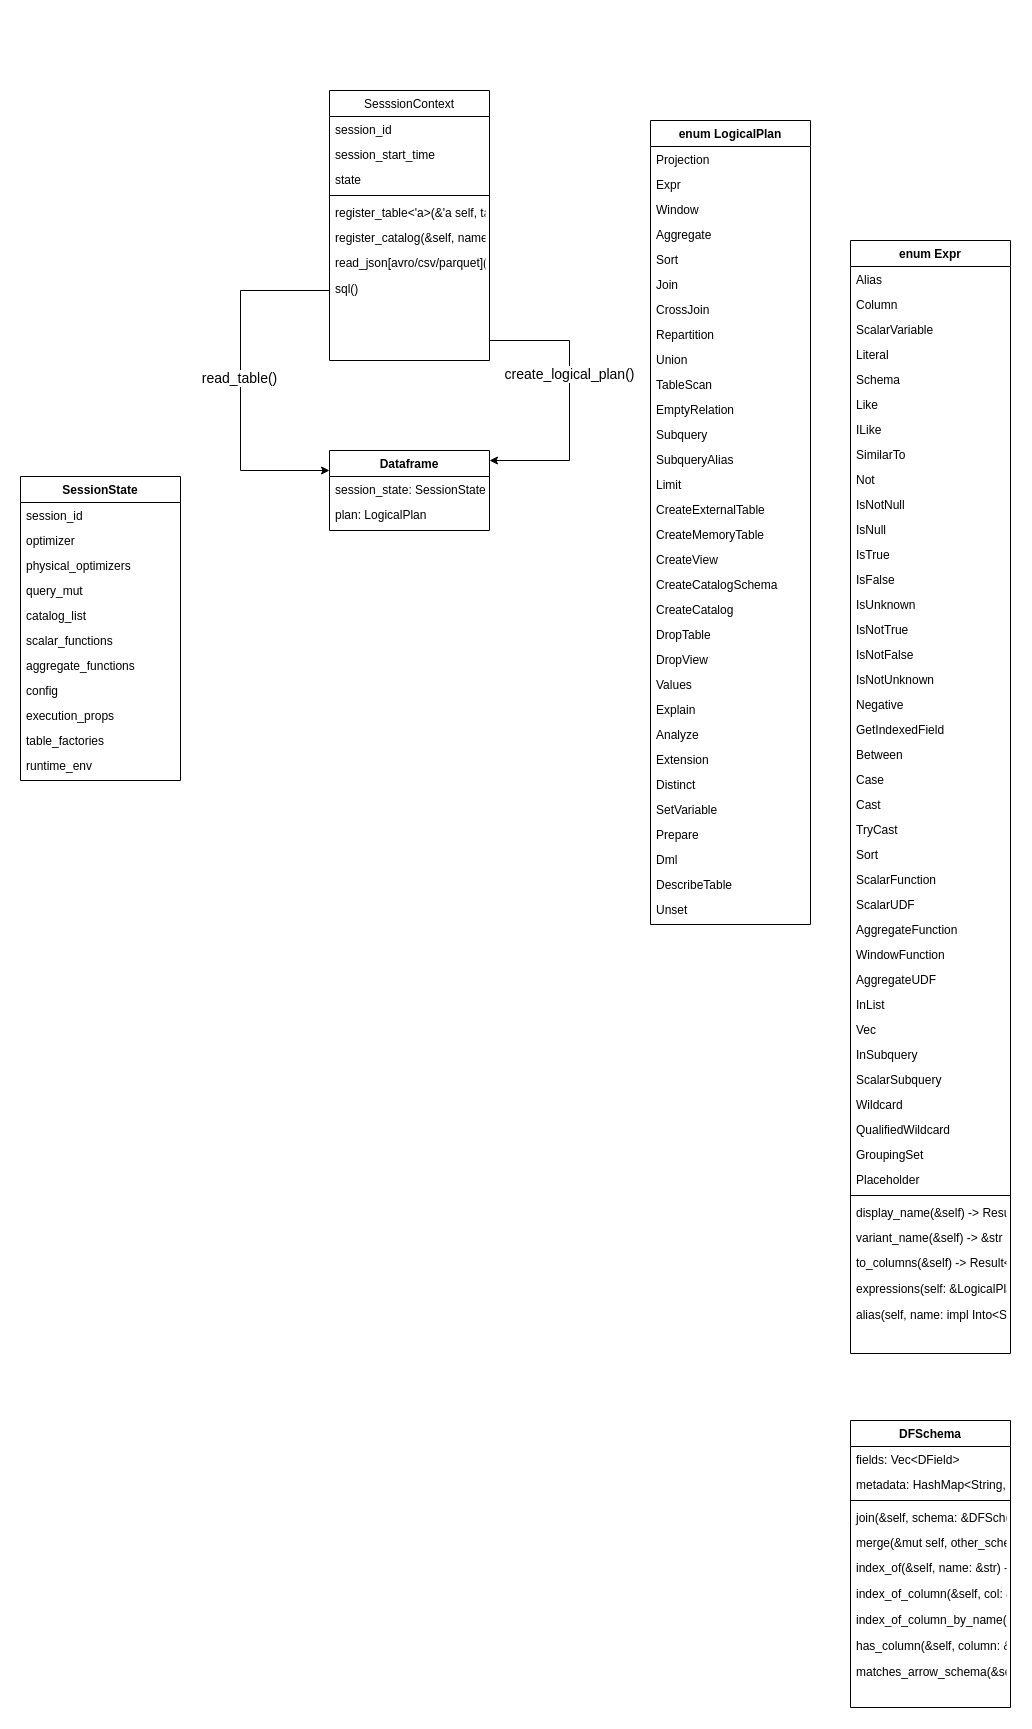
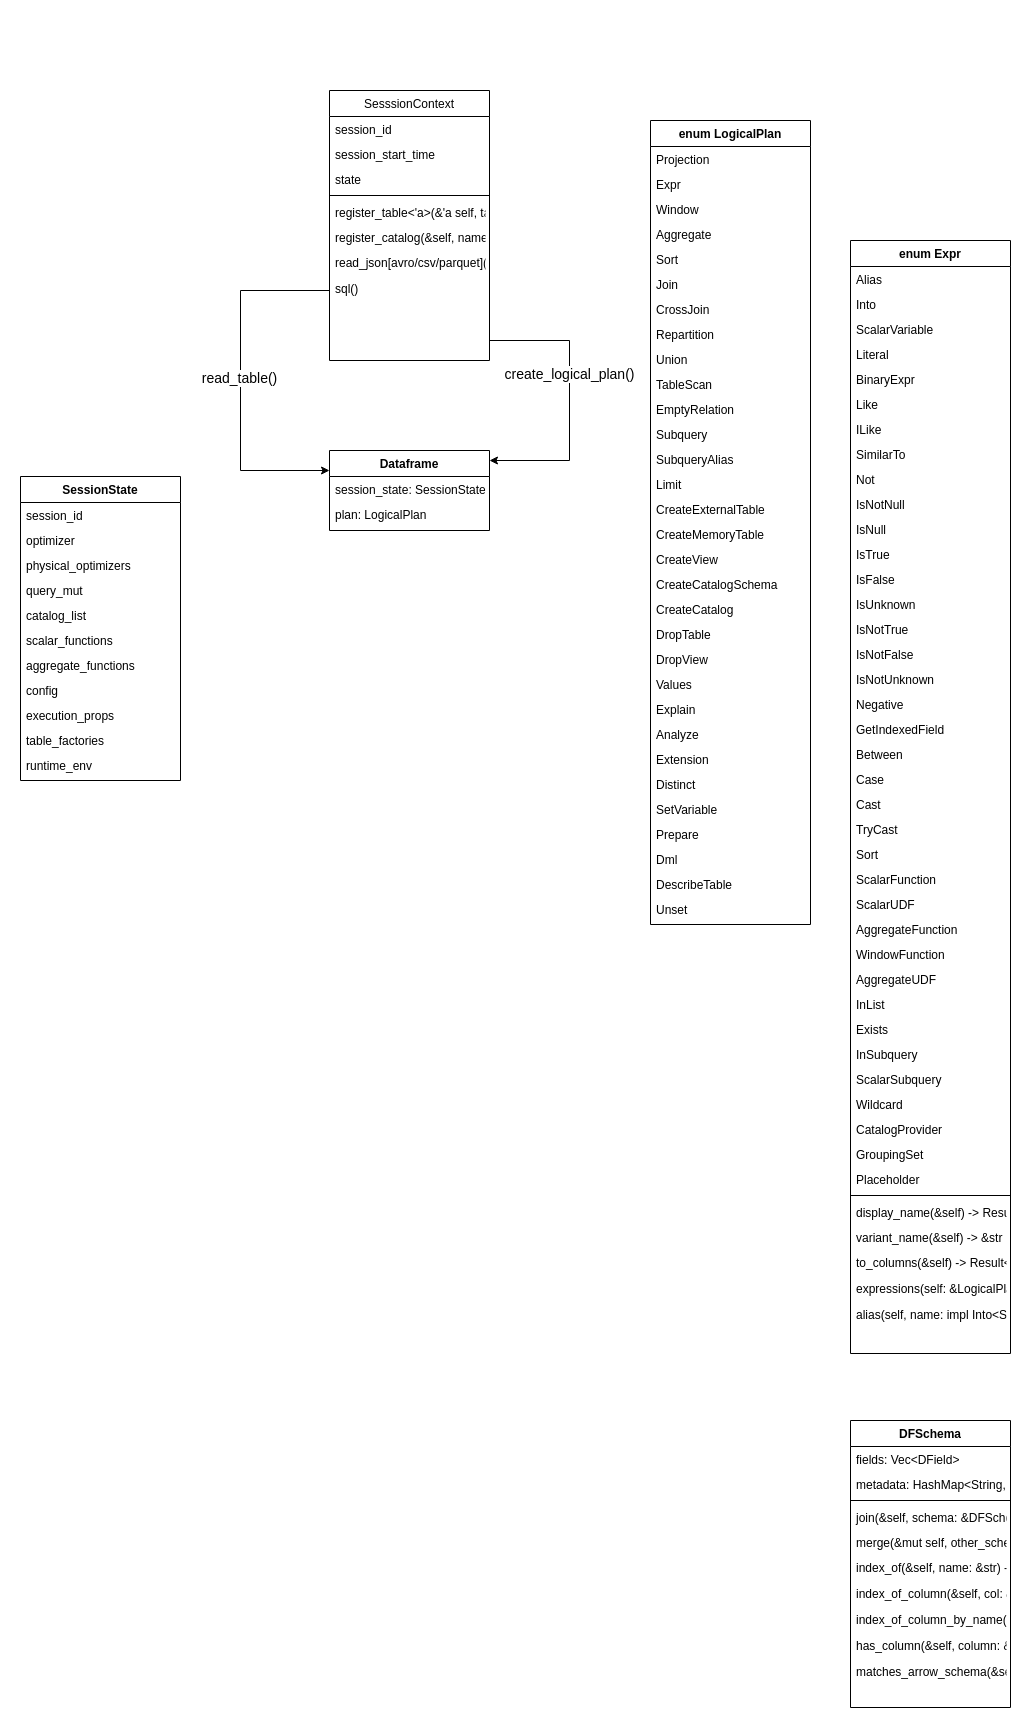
node "Column": label "Column" -> "Into"
node "Schema": label "Schema" -> "BinaryExpr"
node "Vec": label "Vec" -> "Exists"
node "QualifiedWildcard": label "QualifiedWildcard" -> "CatalogProvider"
